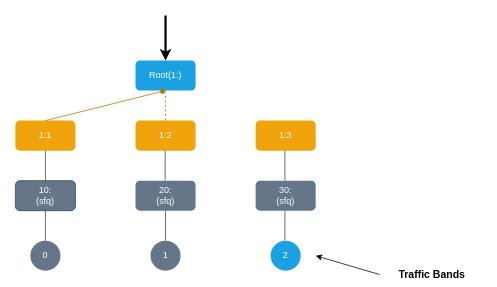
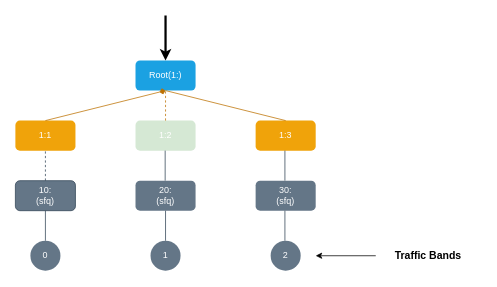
edge "Root(1:)" -- "1:3": added
node "1:2": fillcolor #f0a30a -> #d5e8d4
edge "1:1" -- "10: (sfq)": style solid -> dashed
node "2": fillcolor #1ba1e2 -> #647687
node "Traffic Bands": moved (432, 274) -> (428, 255)
